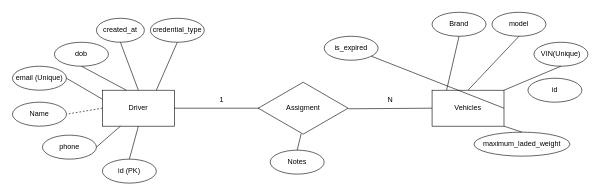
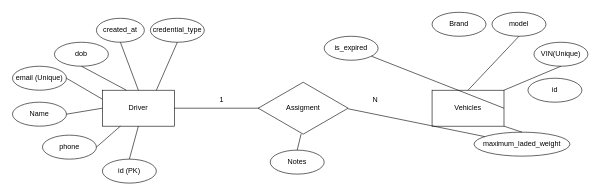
edge "Brand" -- "Vehicles": removed
node "N": moved (390, 99) -> (375, 99)
edge "Assigment" -- "Vehicles": now "Assigment" -- "maximum_laded_weight"
edge "Driver" -- "Name": style dashed -> solid
